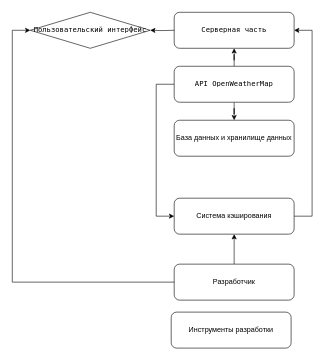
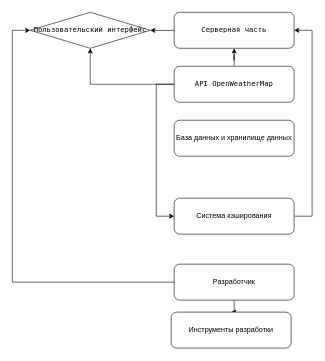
edge "API OpenWeatherMap" -> "База данных и хранилище данных": now "API OpenWeatherMap" -> "Пользовательский интерфейс"
edge "Разработчик" -> "Система кэширования": now "Разработчик" -> "Инструменты разработки"
